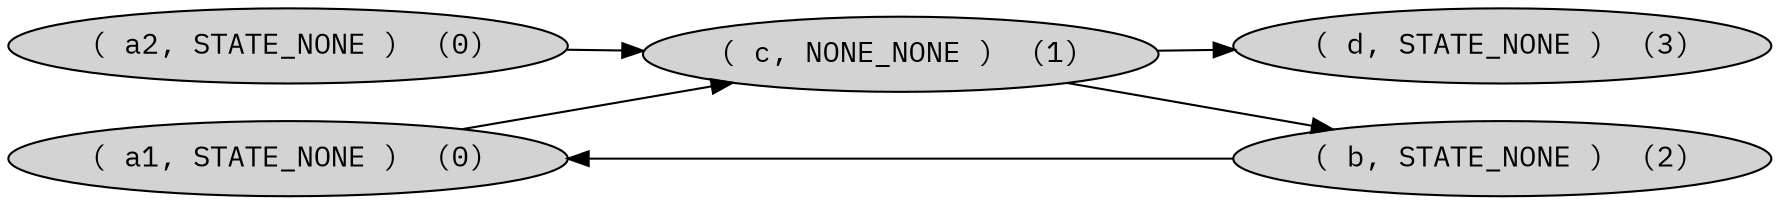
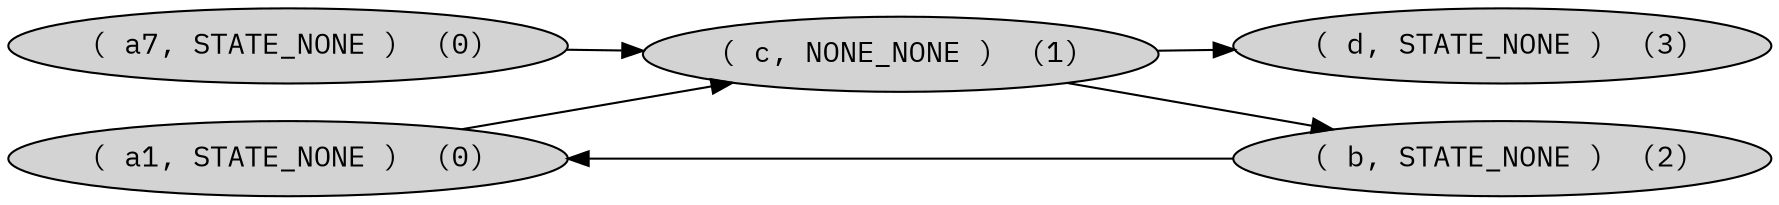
node "( a2, STATE_NONE )  (0)": label "( a2, STATE_NONE )  (0)" -> "( a7, STATE_NONE )  (0)"
